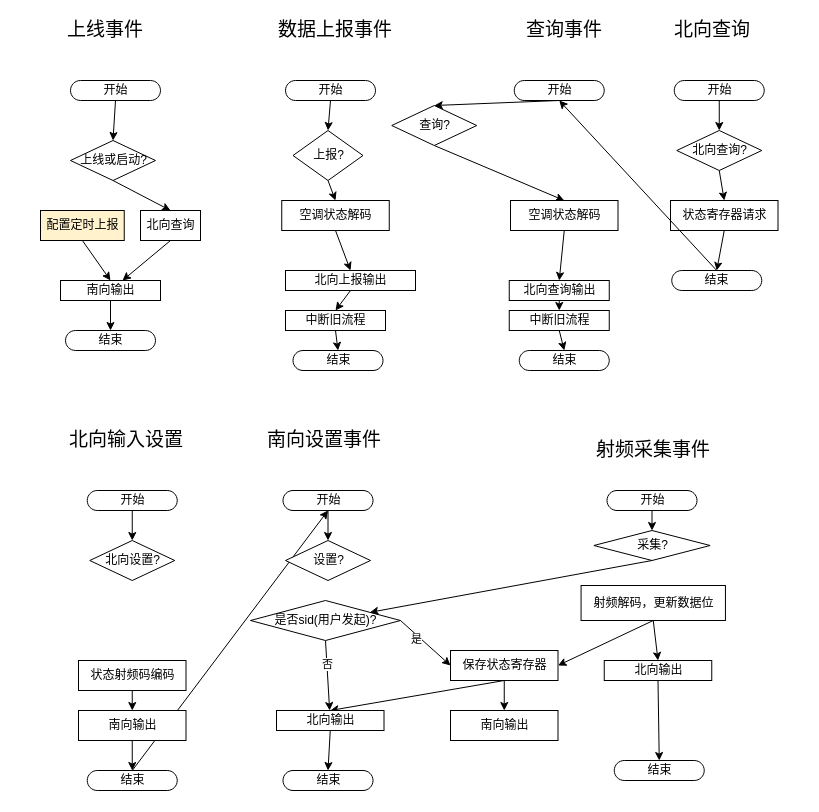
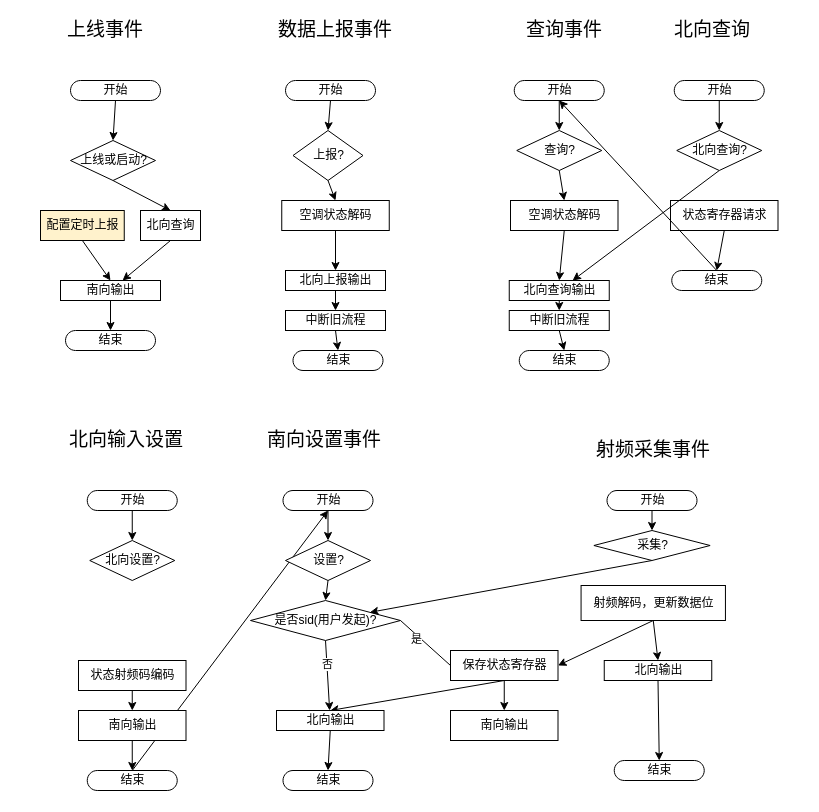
node "查询?": moved (434, 126) -> (559, 151)
edge "北向查询?" -> "状态寄存器请求": now "北向查询?" -> "北向查询输出"
node "北向上报输出": size 130x20 -> 100x20
edge "设置?" -> "是否sid(用户发起)?": added
edge "是否sid(用户发起)?" -> "保存状态寄存器": arrowhead classic -> none
